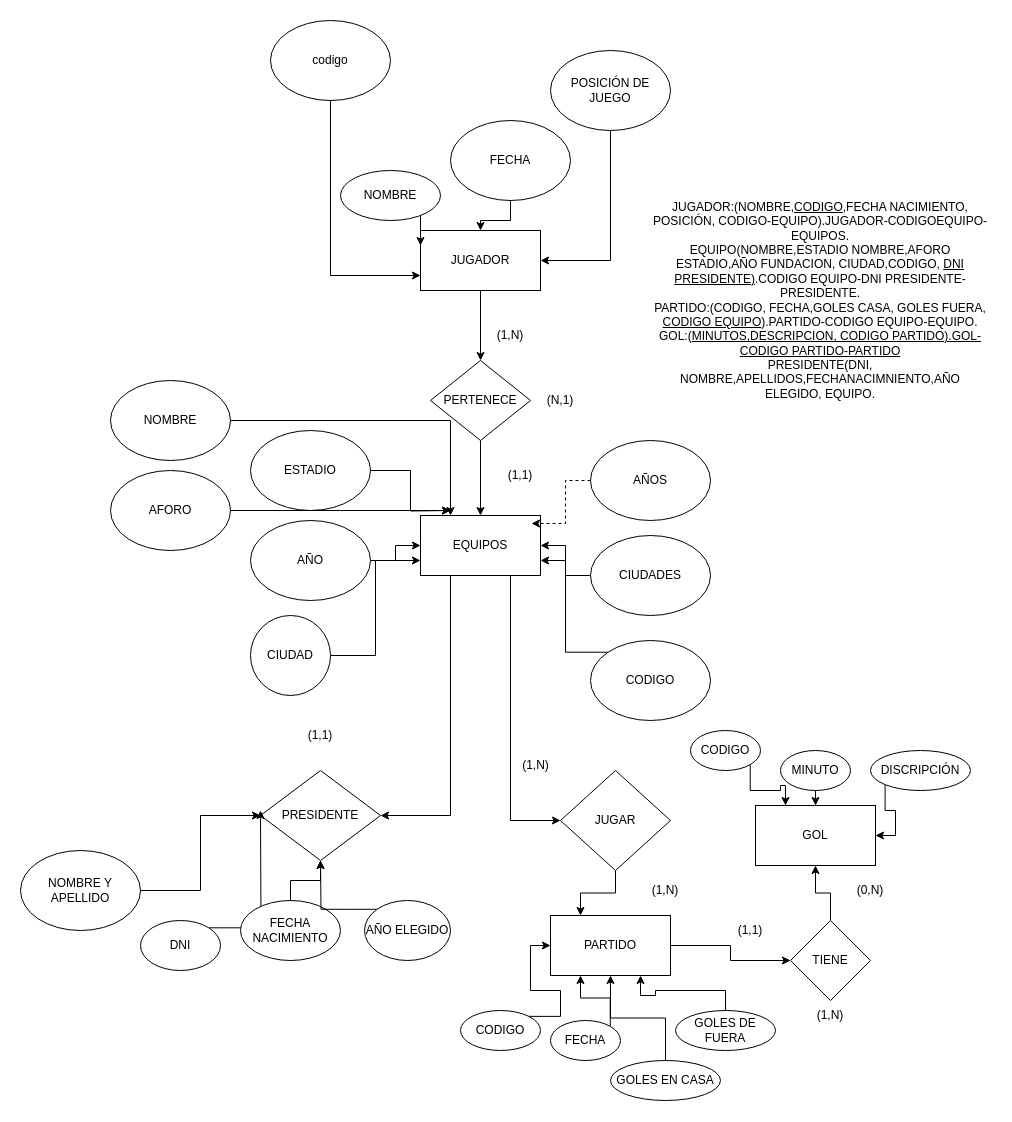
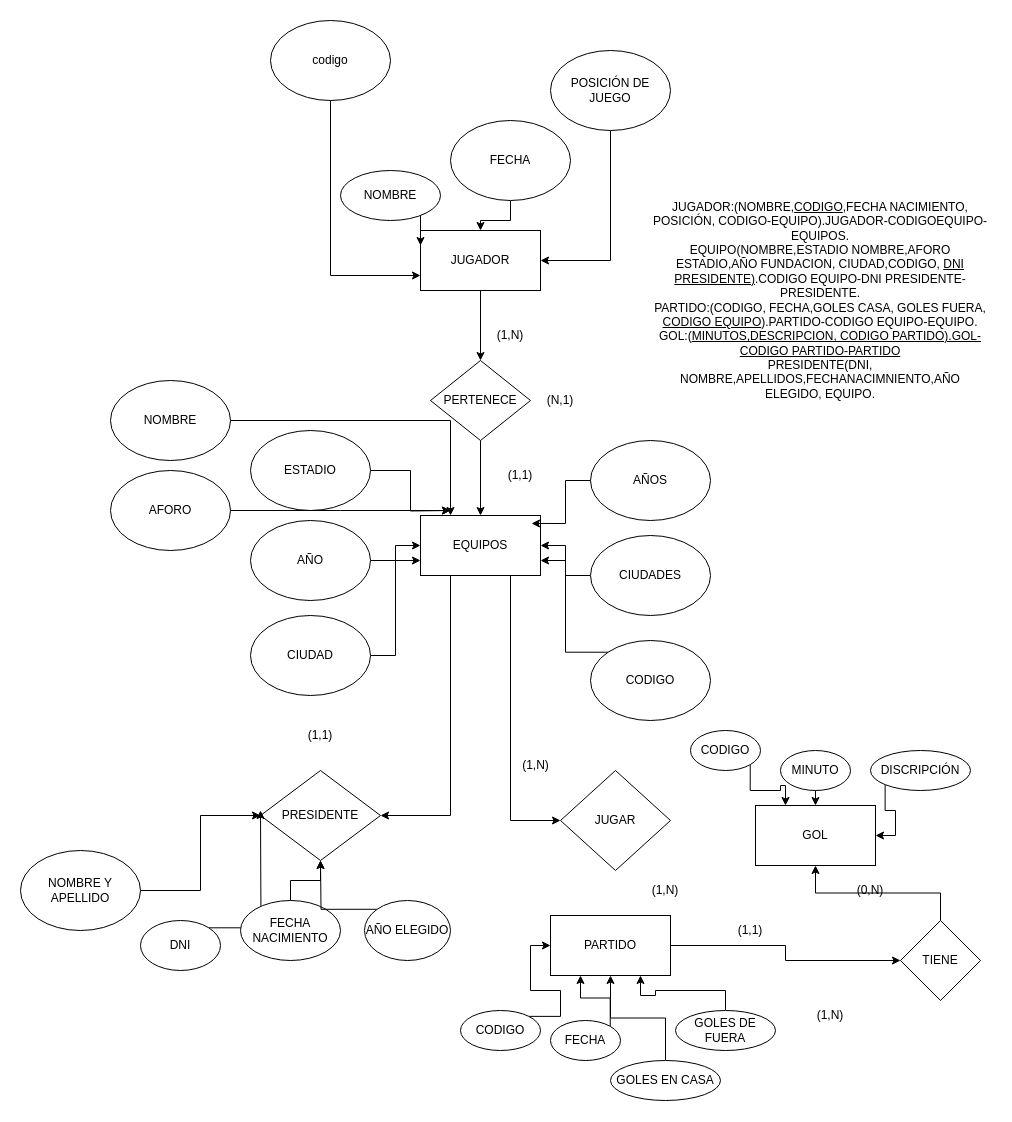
edge "AÑOS" -> "EQUIPOS": style dashed -> solid
node "CIUDAD": size 80x80 -> 120x80
edge "JUGAR" -> "PARTIDO": removed
node "TIENE": moved (831, 961) -> (941, 961)
